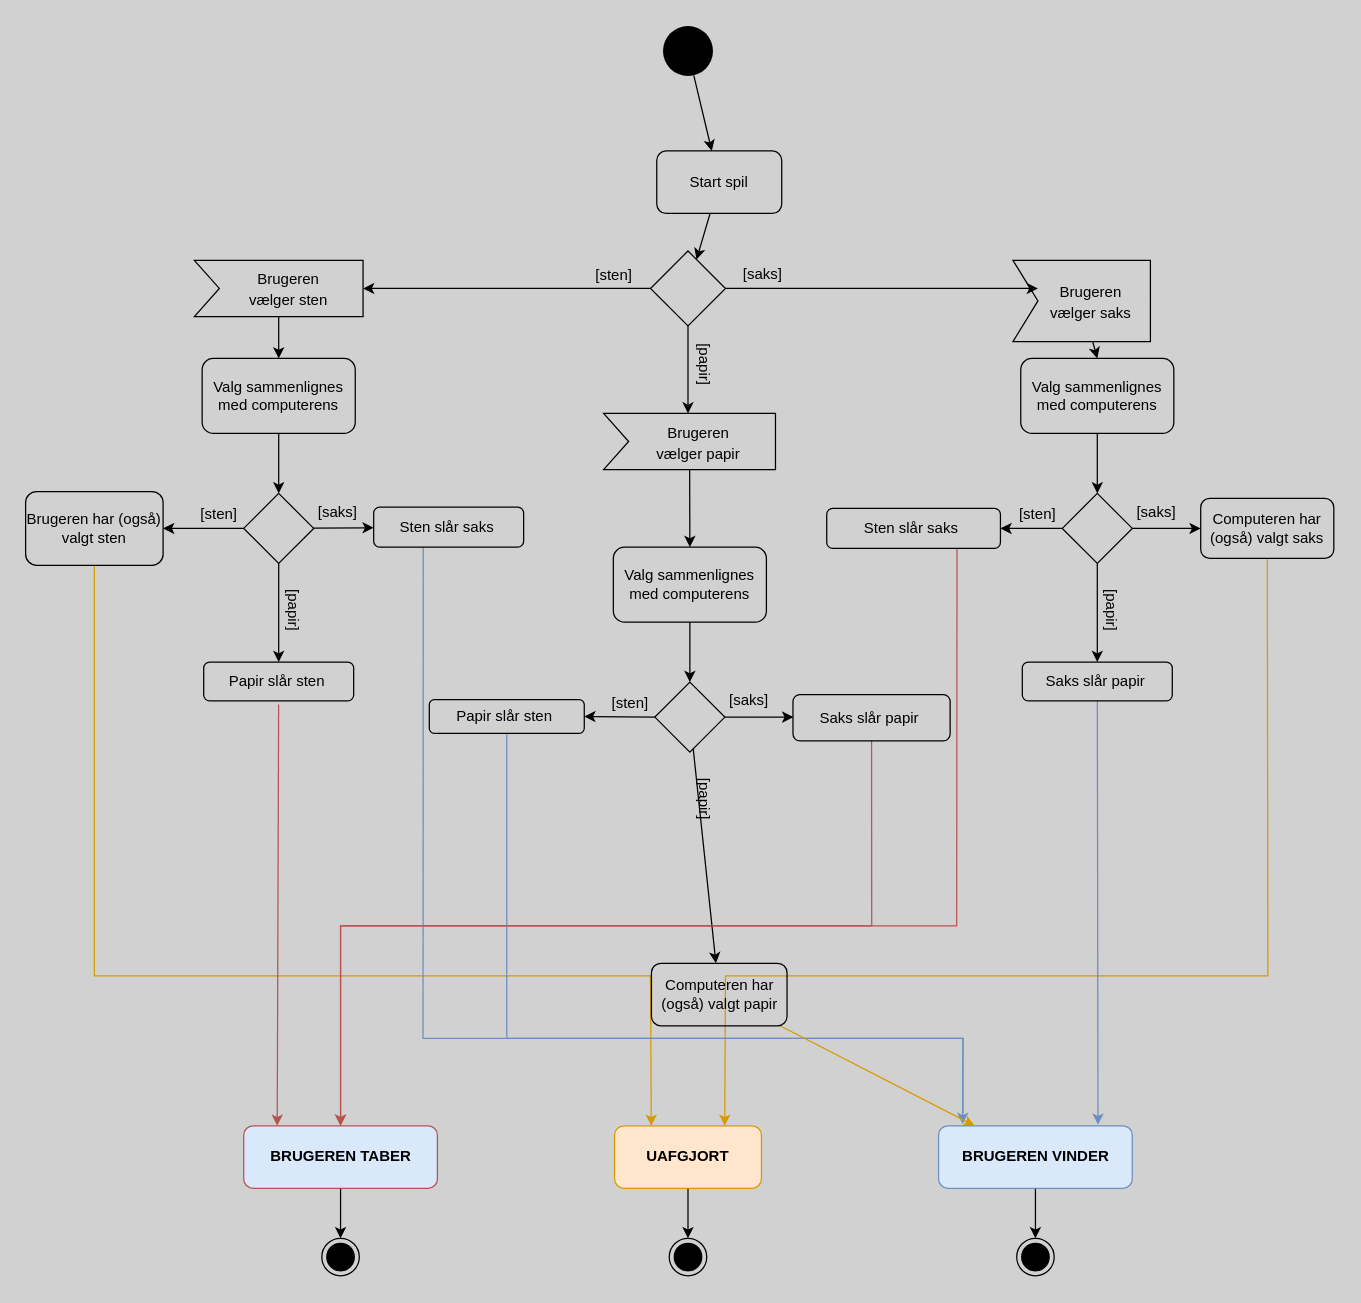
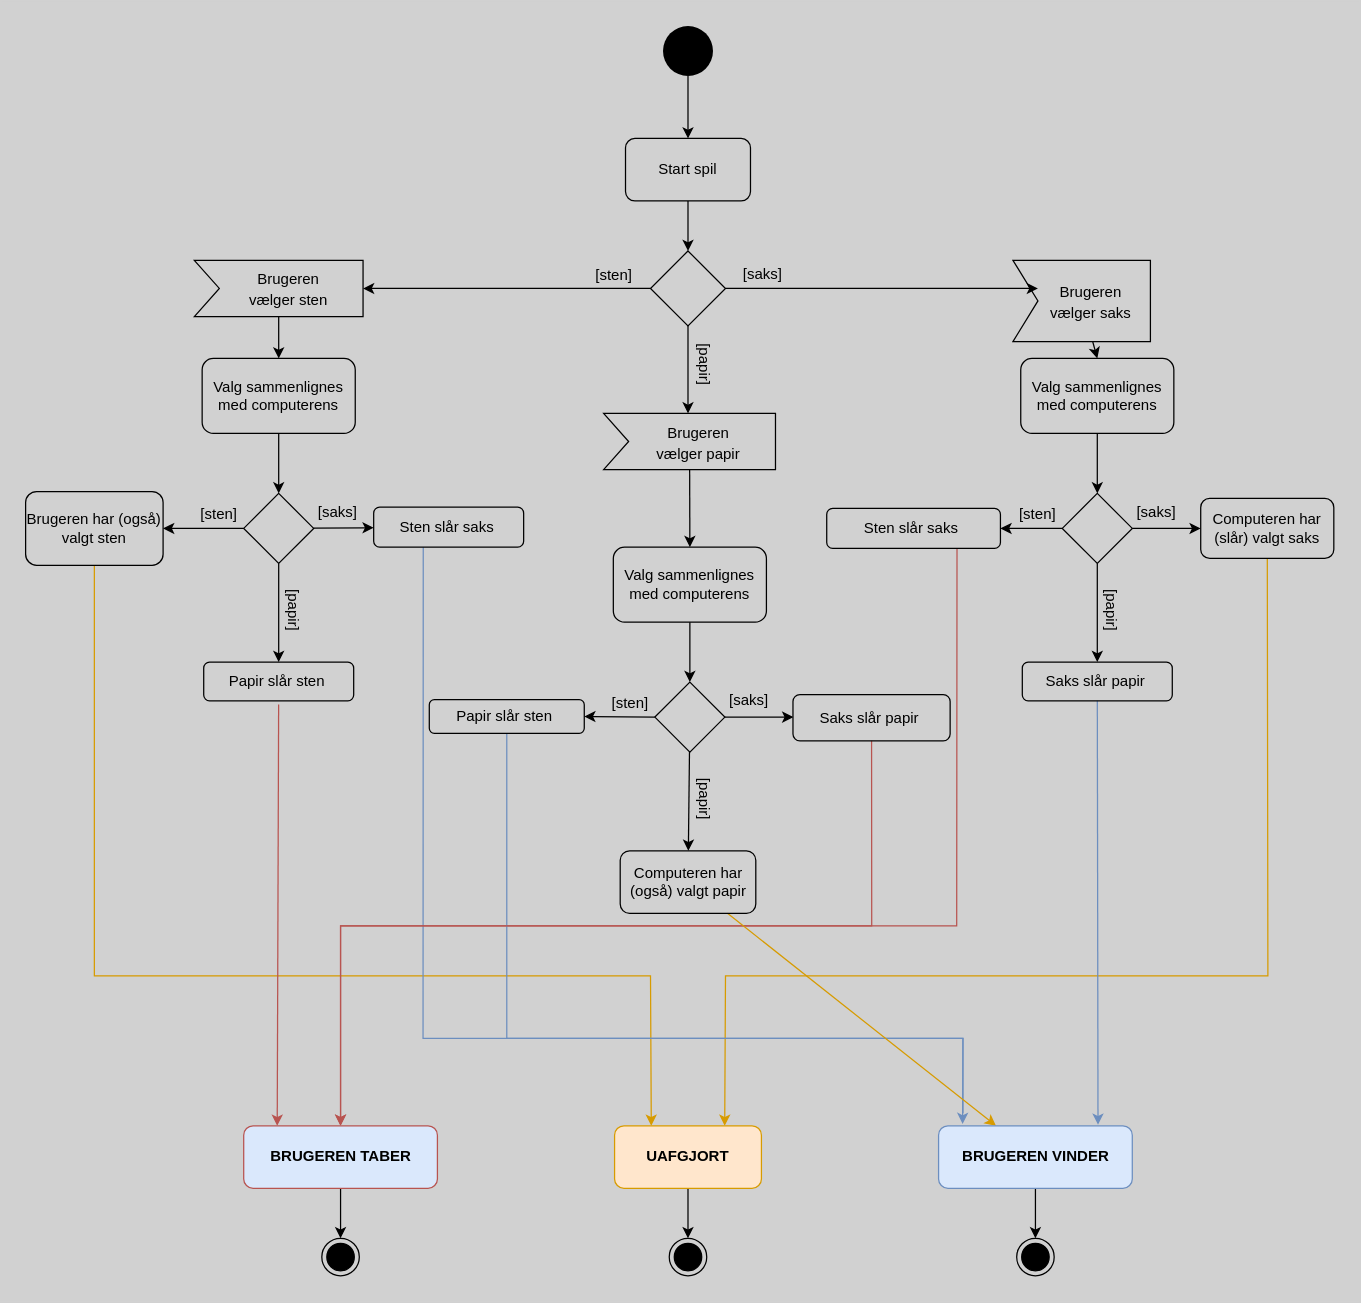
node "Start spil": moved (719, 182) -> (688, 169)
node "Computeren har (også) valgt saks": label "Computeren har (også) valgt saks" -> "Computeren har (slår) valgt saks"
node "Computeren har (også) valgt papir": moved (719, 994) -> (688, 882)
